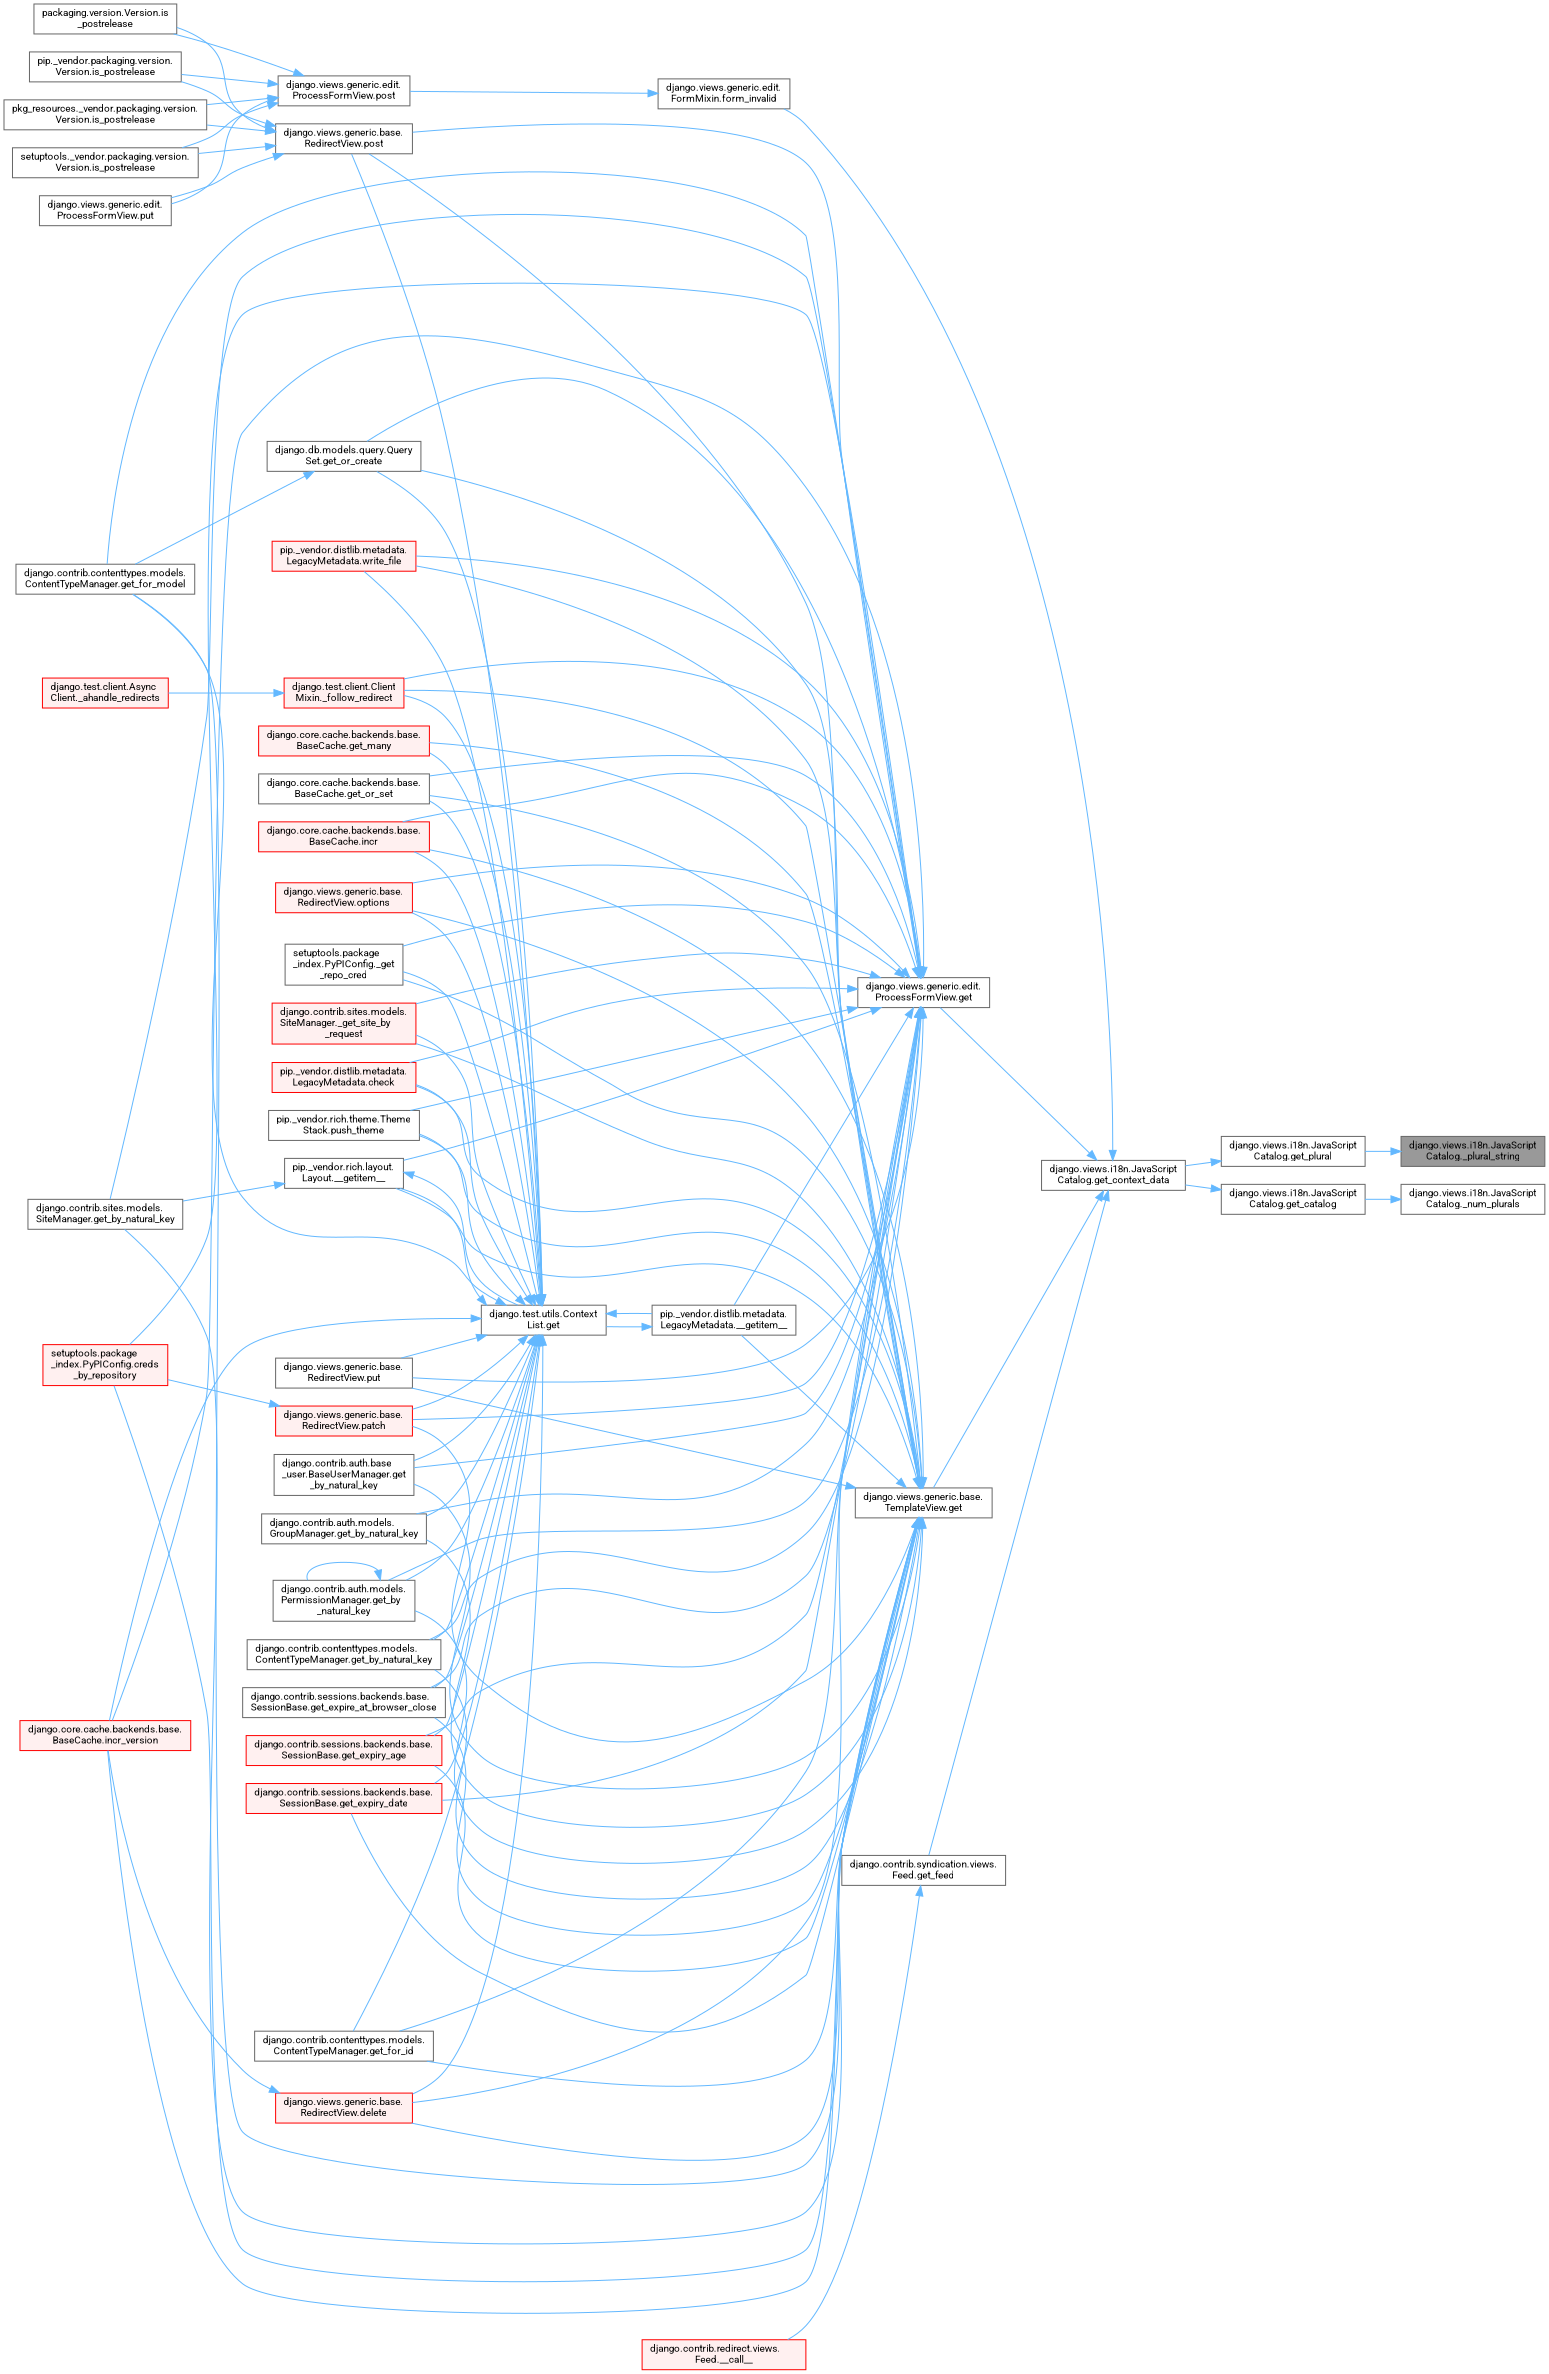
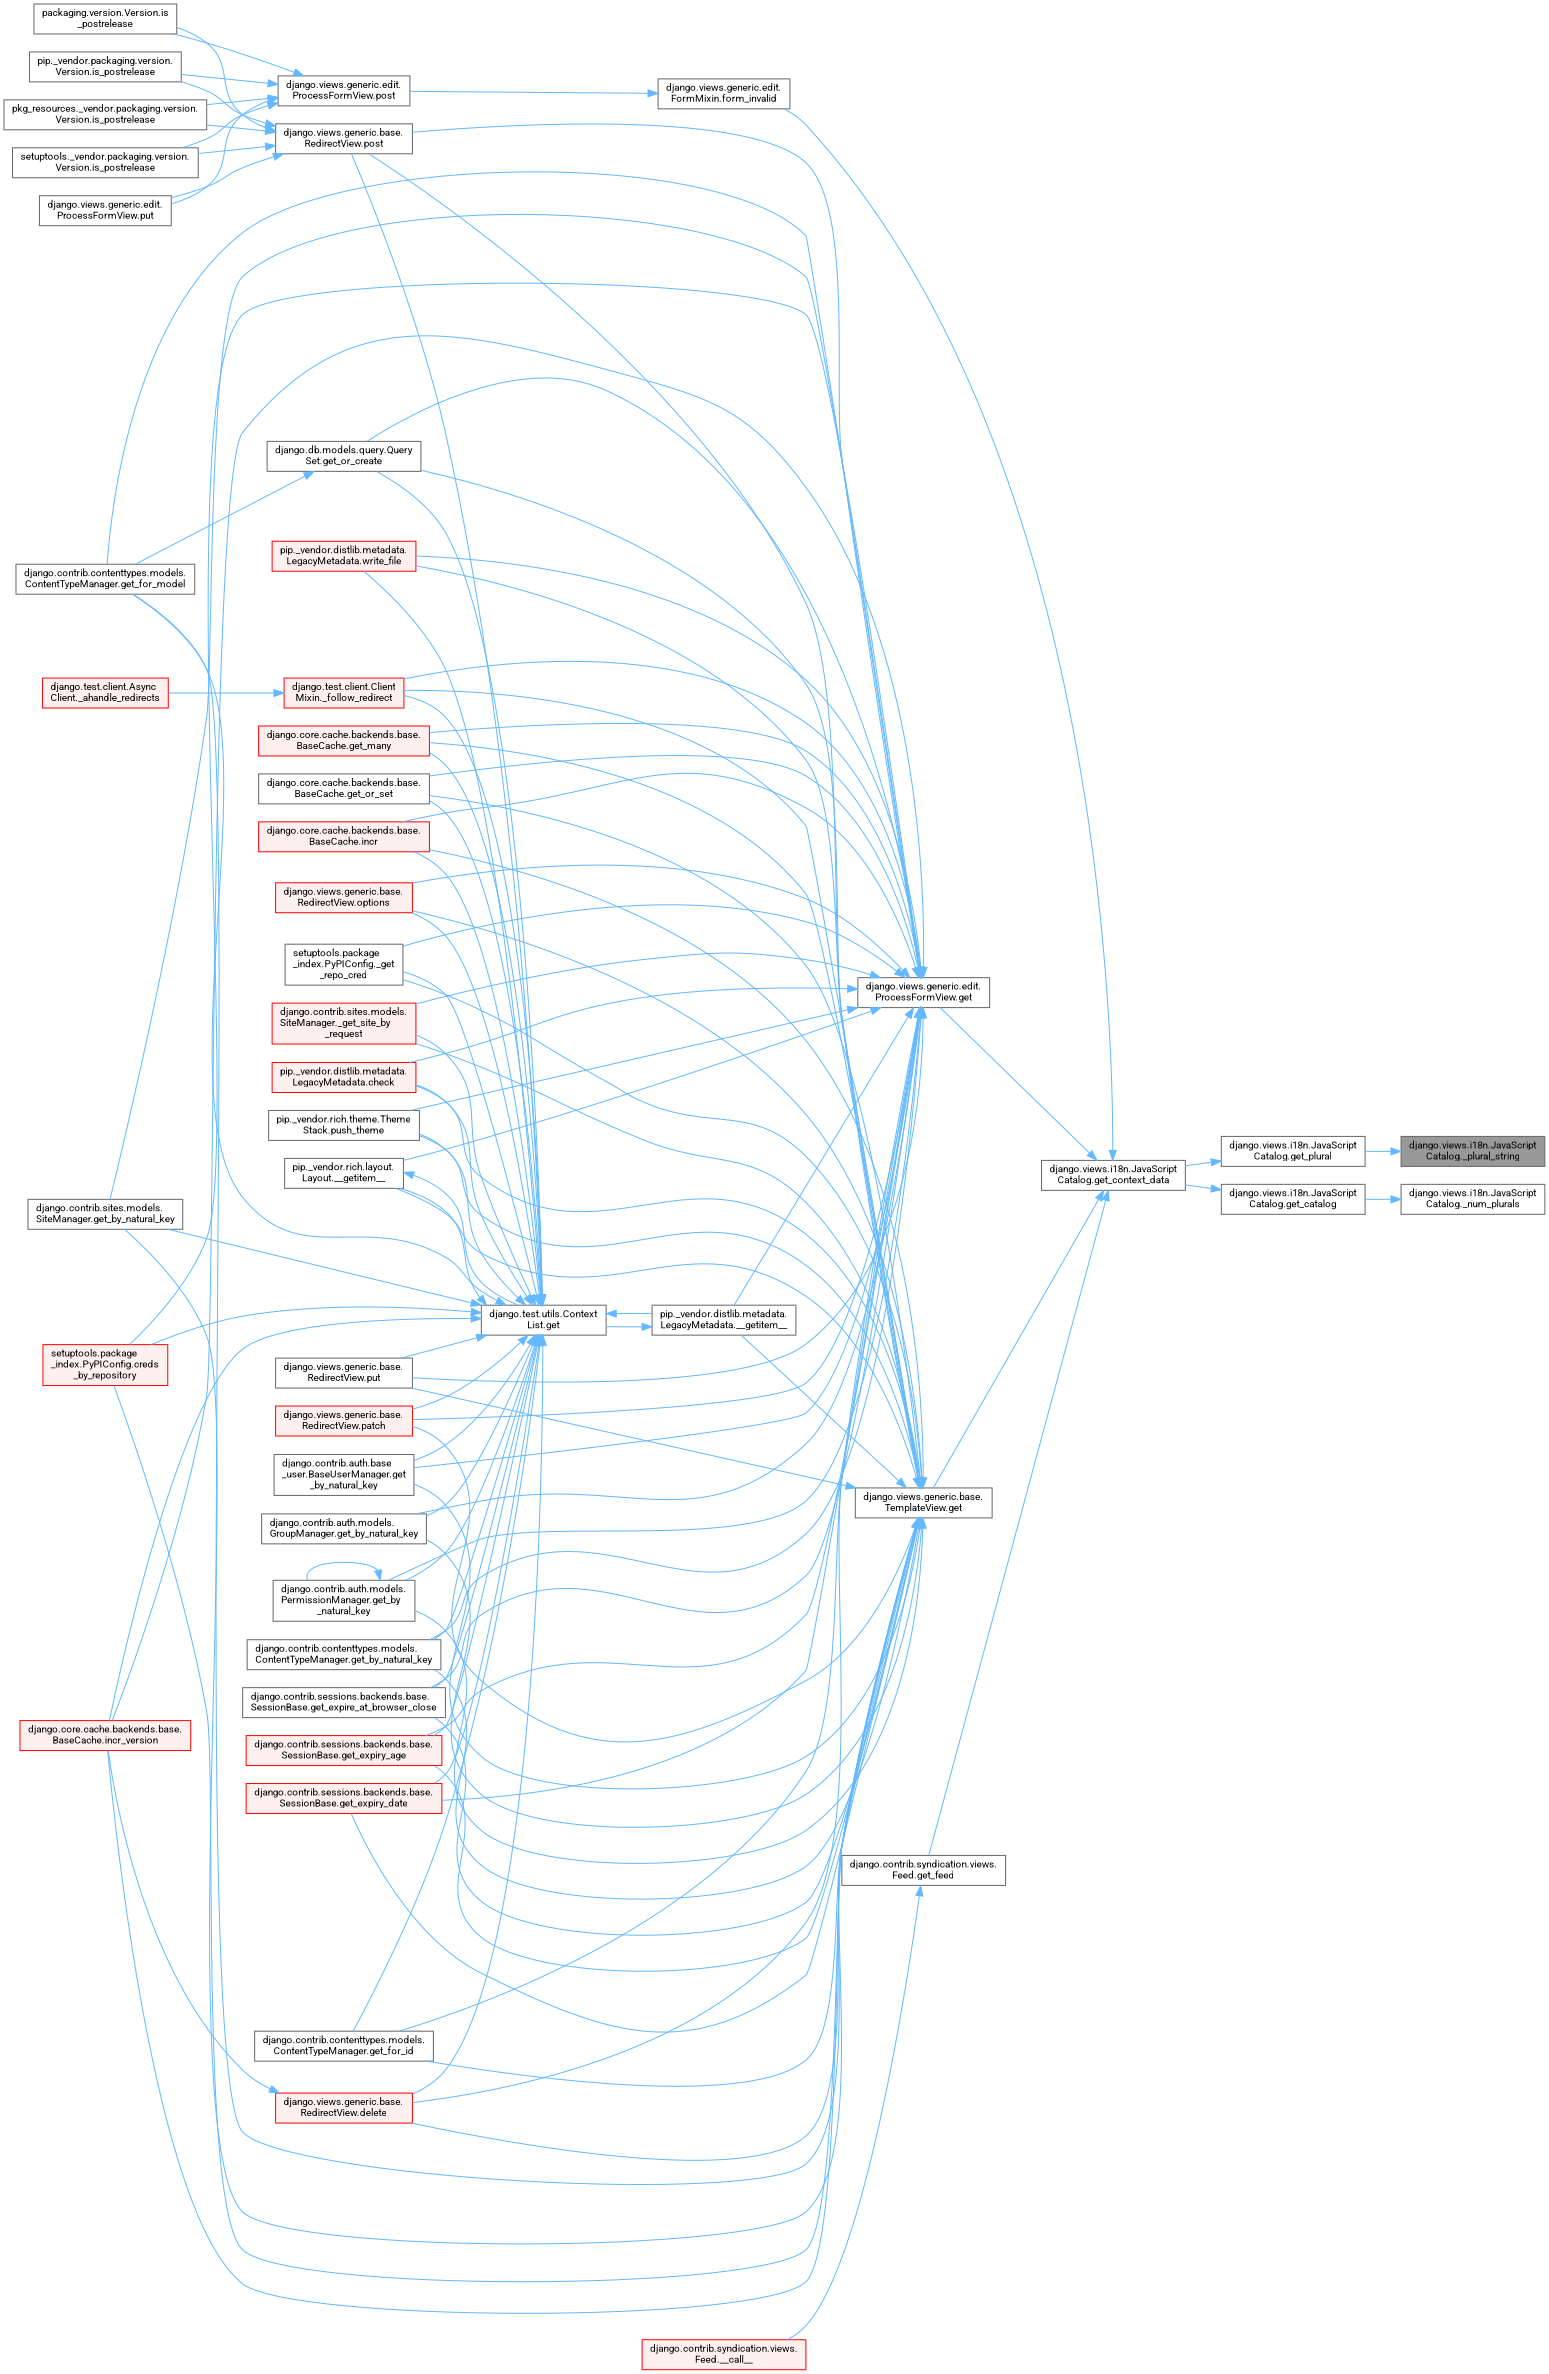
edge "django.core.cache.backends.base. BaseCache.get_many" -> "django.views.generic.edit. ProcessFormView.get": added
edge "django.contrib.sites.models. SiteManager.get_by_natural_key" -> "pip._vendor.rich.layout. Layout.__getitem__": now "django.contrib.sites.models. SiteManager.get_by_natural_key" -> "django.test.utils.Context List.get"
edge "setuptools.package _index.PyPIConfig.creds _by_repository" -> "django.views.generic.base. RedirectView.patch": now "setuptools.package _index.PyPIConfig.creds _by_repository" -> "django.test.utils.Context List.get"
node "django.contrib.redirect.views. Feed.__call__": label "django.contrib.redirect.views. Feed.__call__" -> "django.contrib.syndication.views. Feed.__call__"
